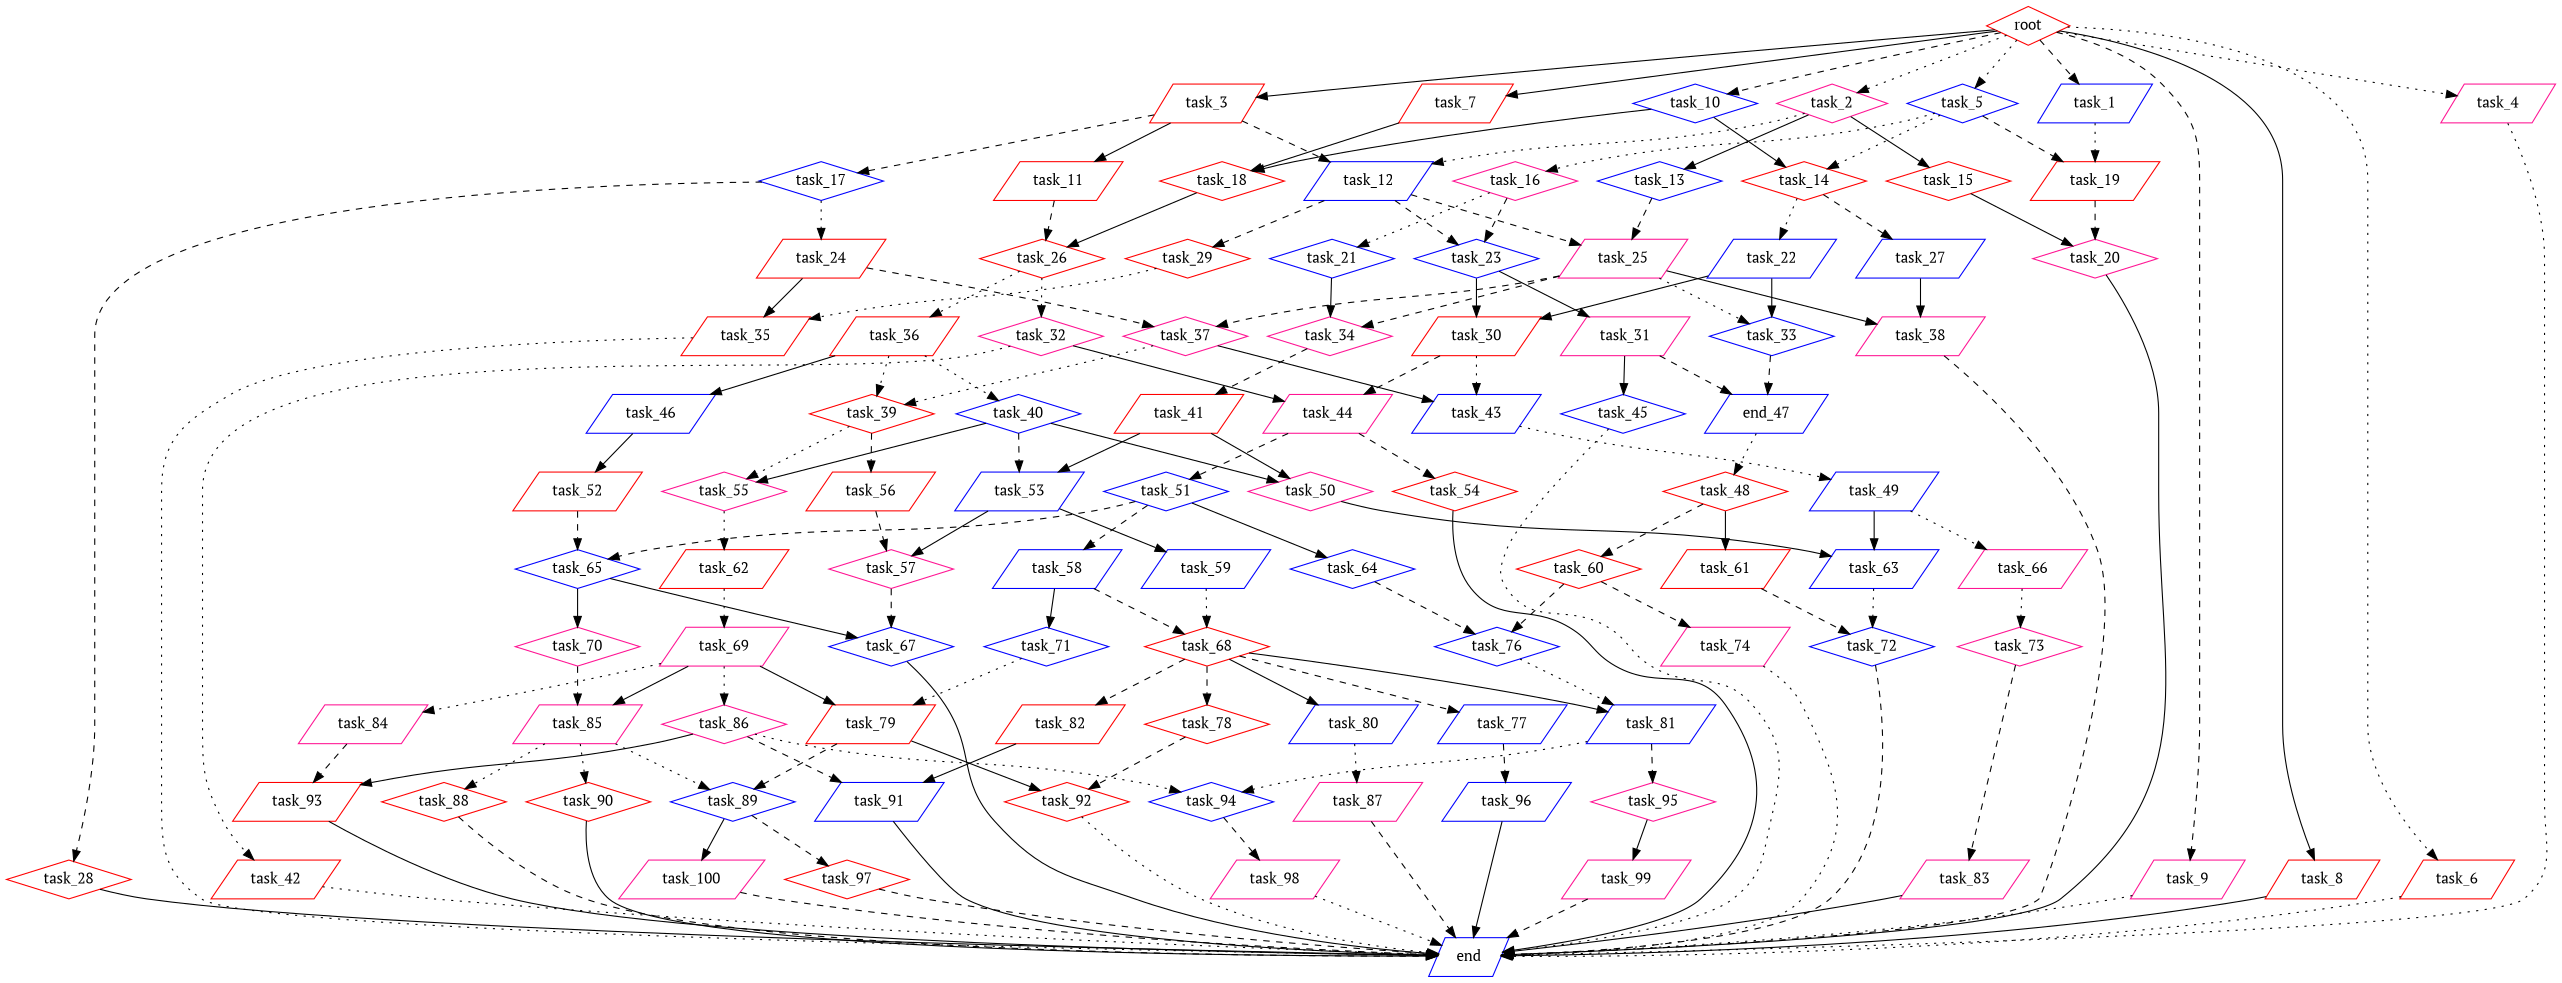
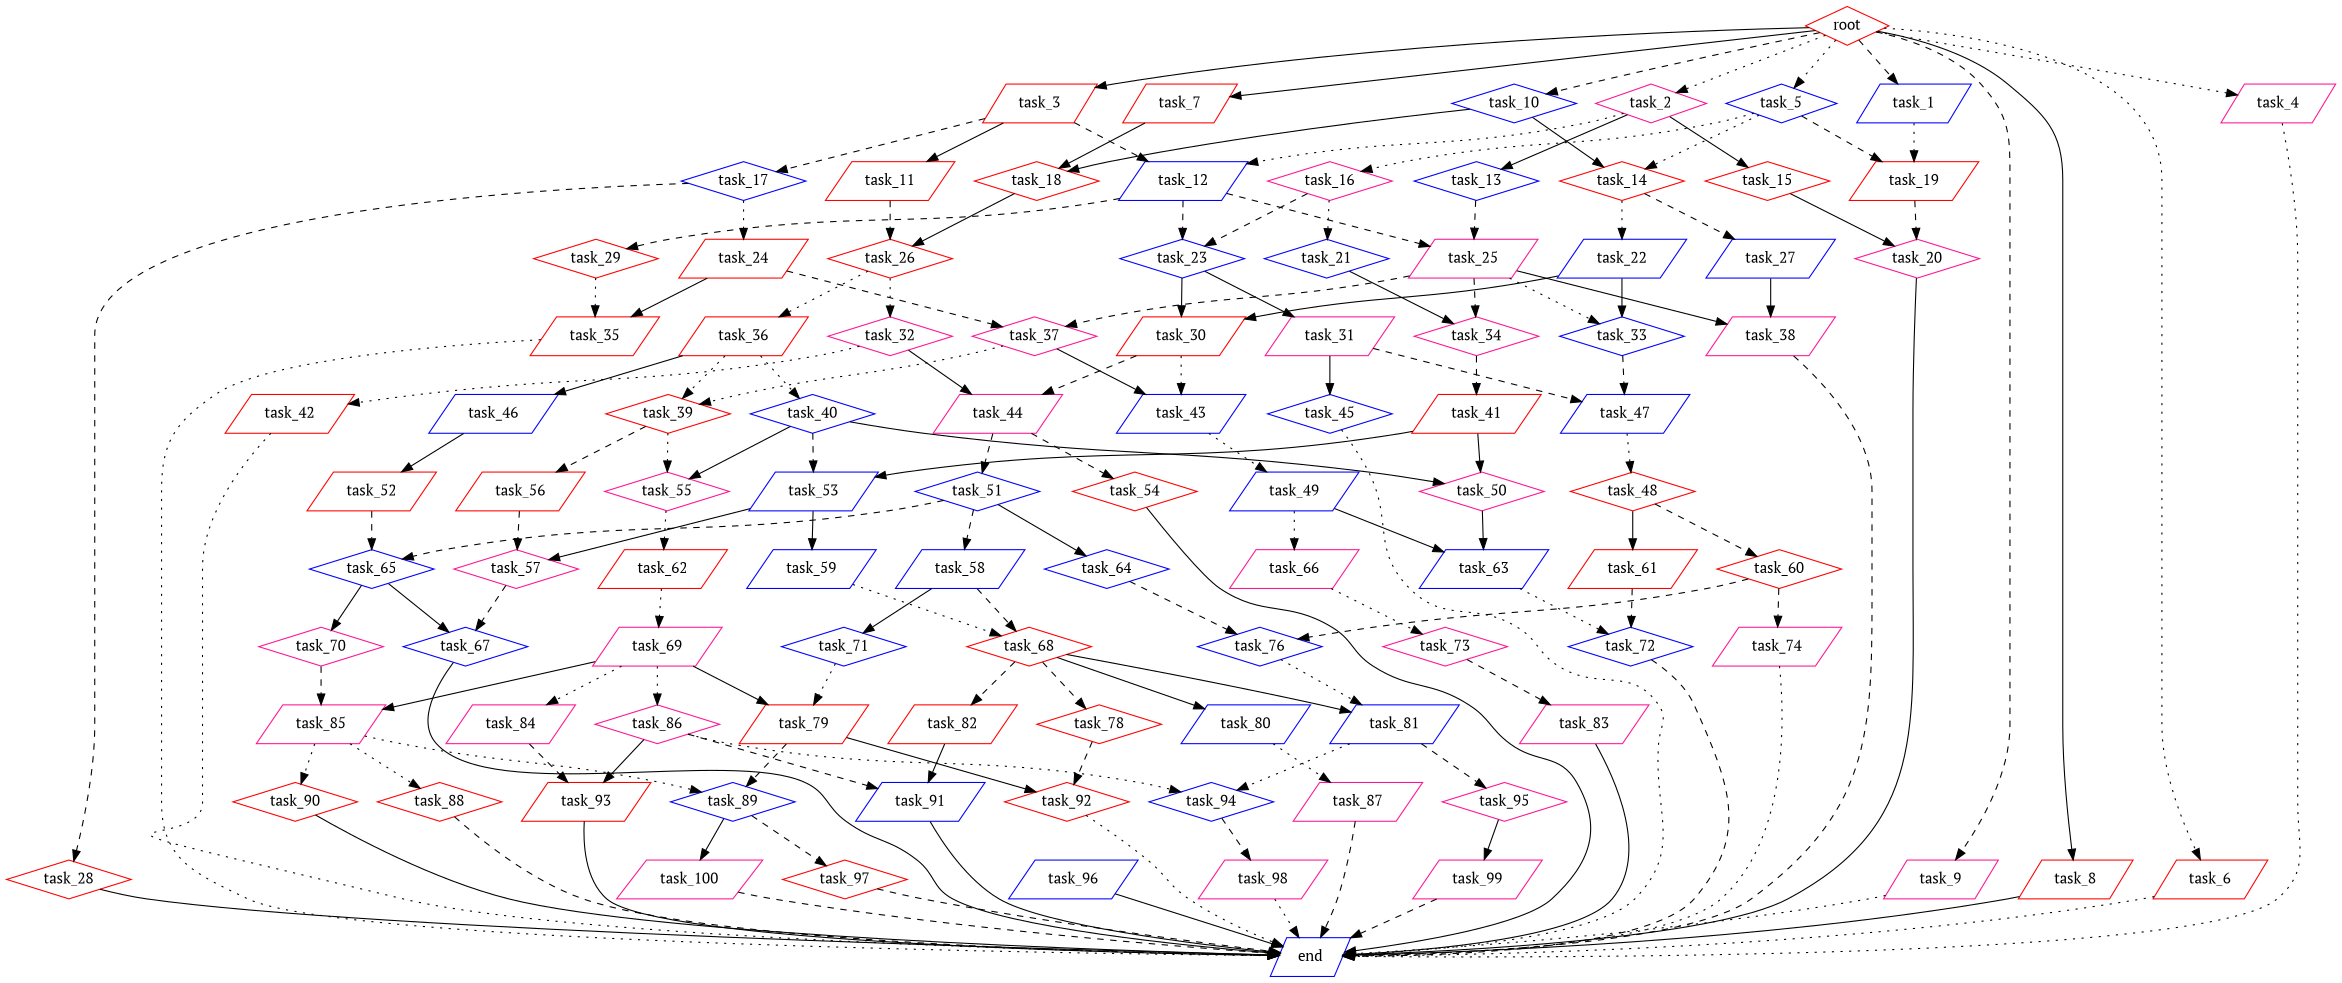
node "end_47": label "end_47" -> "task_47"
node "task_77": removed
